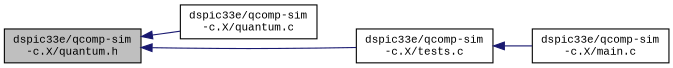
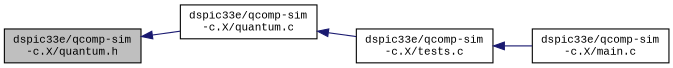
edge "dspic33e/qcomp-sim -c.X/tests.c" -> "dspic33e/qcomp-sim -c.X/quantum.h": now "dspic33e/qcomp-sim -c.X/tests.c" -> "dspic33e/qcomp-sim -c.X/quantum.c"
